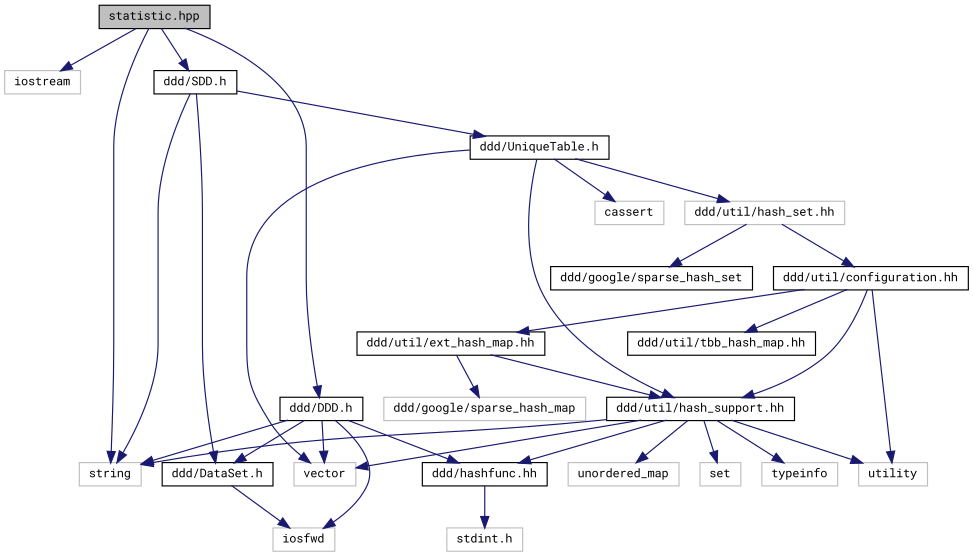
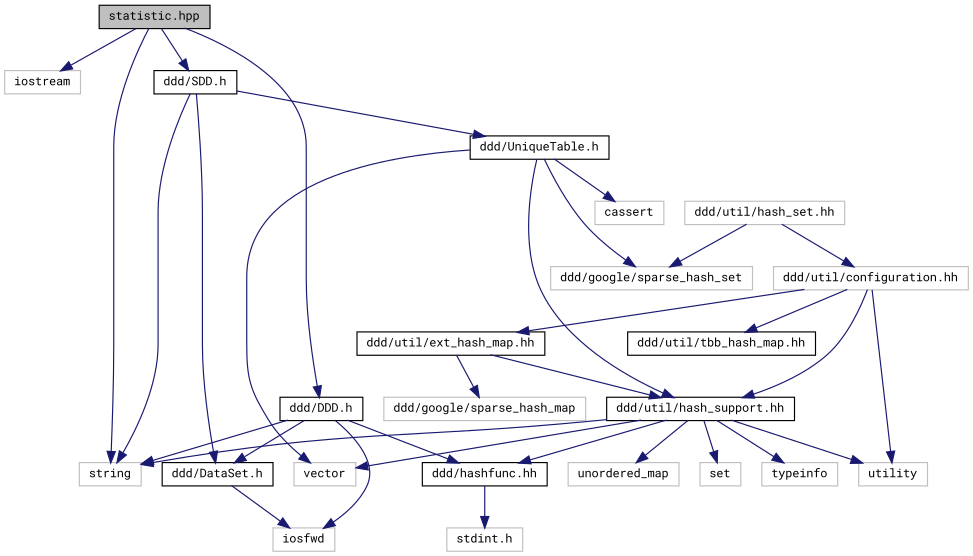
edge "ddd/UniqueTable.h" -> "ddd/util/hash_set.hh": now "ddd/UniqueTable.h" -> "ddd/google/sparse_hash_set"
node "ddd/google/sparse_hash_set": color black -> grey75
node "ddd/util/configuration.hh": color black -> grey75
edge "ddd/DDD.h" -> "vector": removed
